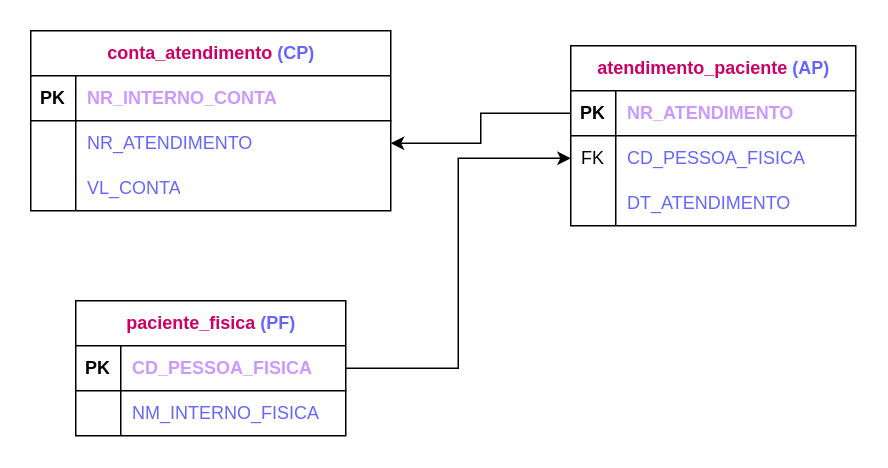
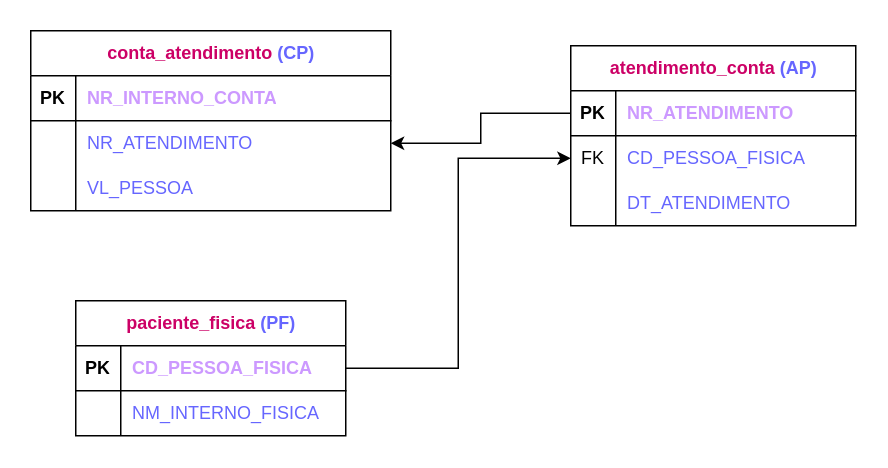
node "atendimento_paciente (AP)": label "atendimento_paciente (AP)" -> "atendimento_conta (AP)"
node "VL_CONTA": label "VL_CONTA" -> "VL_PESSOA"
